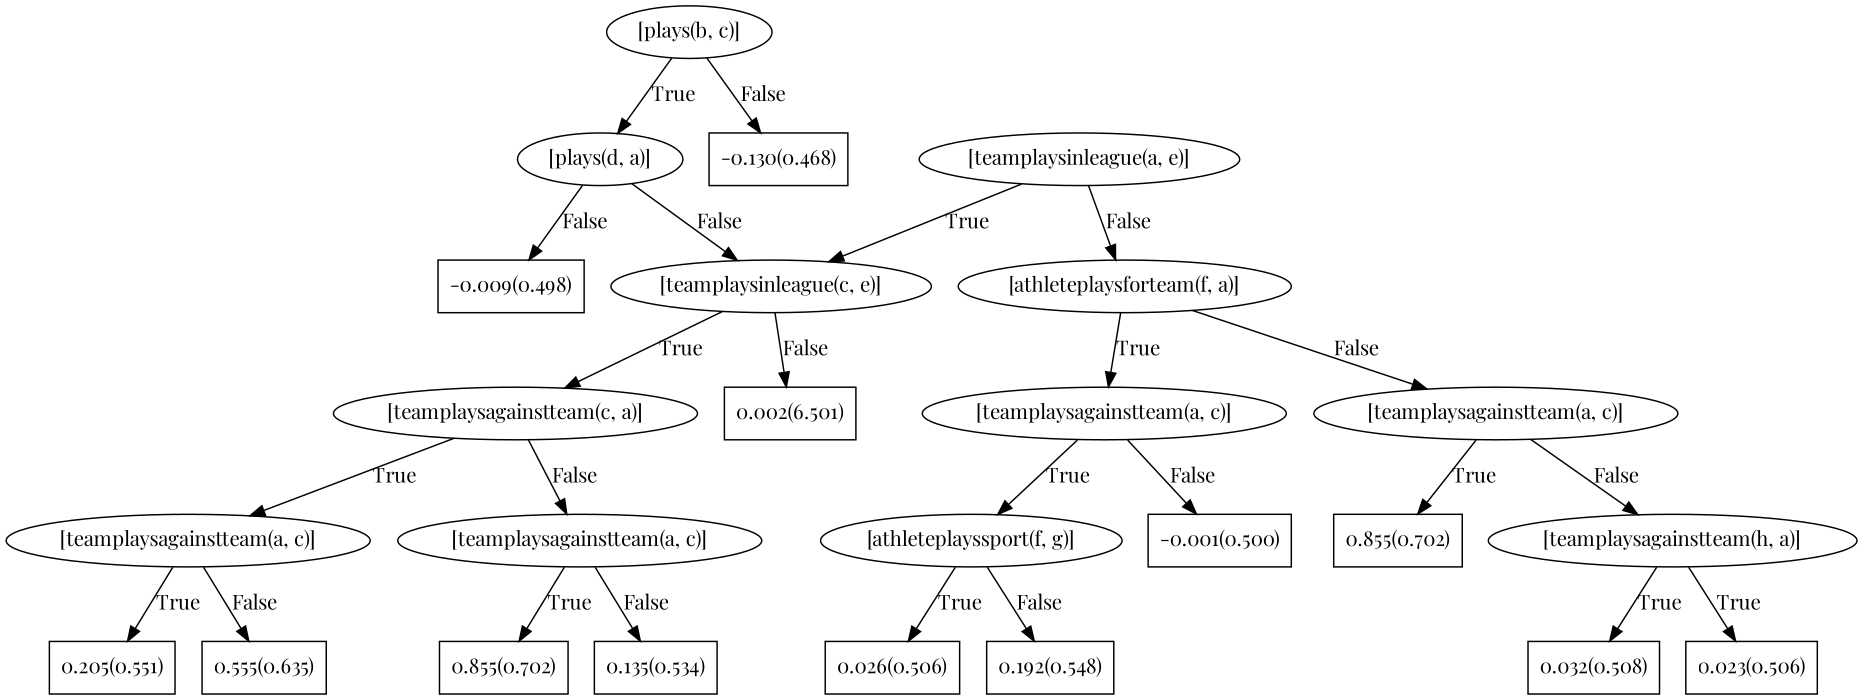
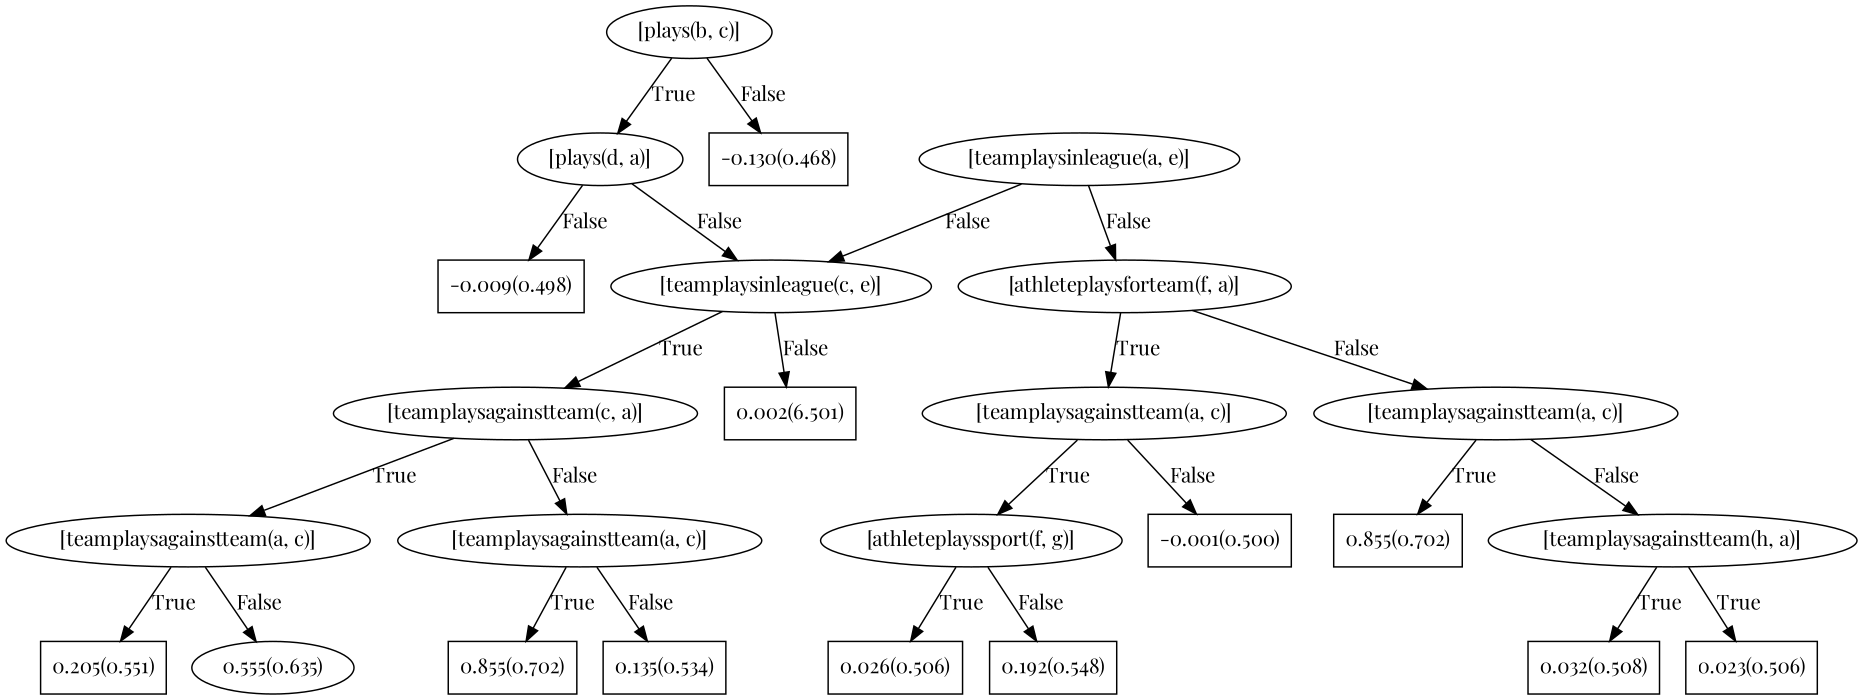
edge "[teamplaysinleague(a, e)]" -> "[teamplaysinleague(c, e)]": label "True" -> "False"
node "0.555(0.635)": shape box -> ellipse
